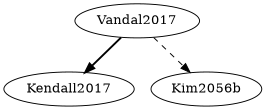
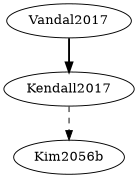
edge "Vandal2017" -> "Kim2056b": now "Kendall2017" -> "Kim2056b"
